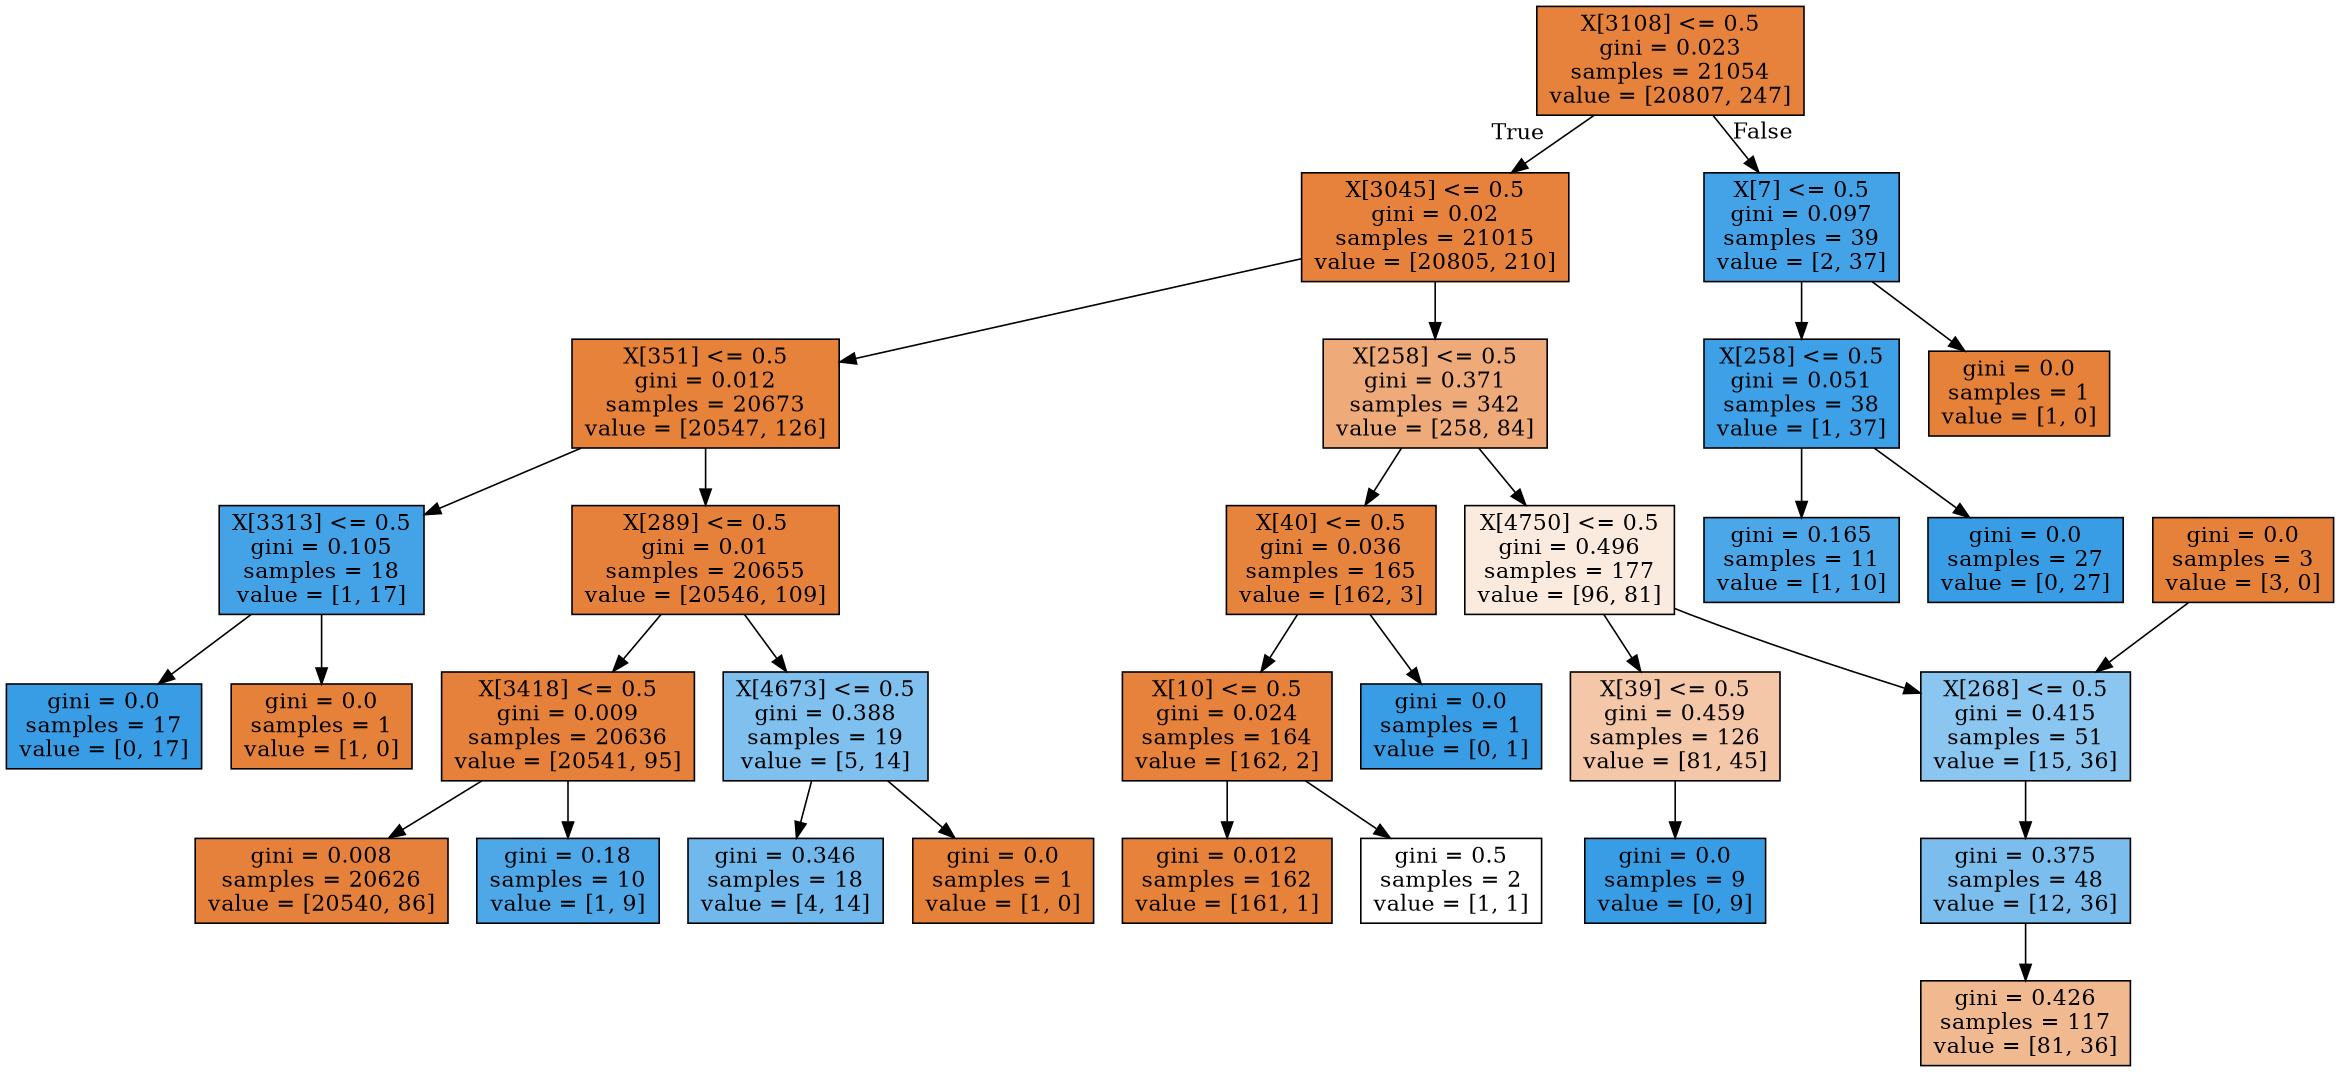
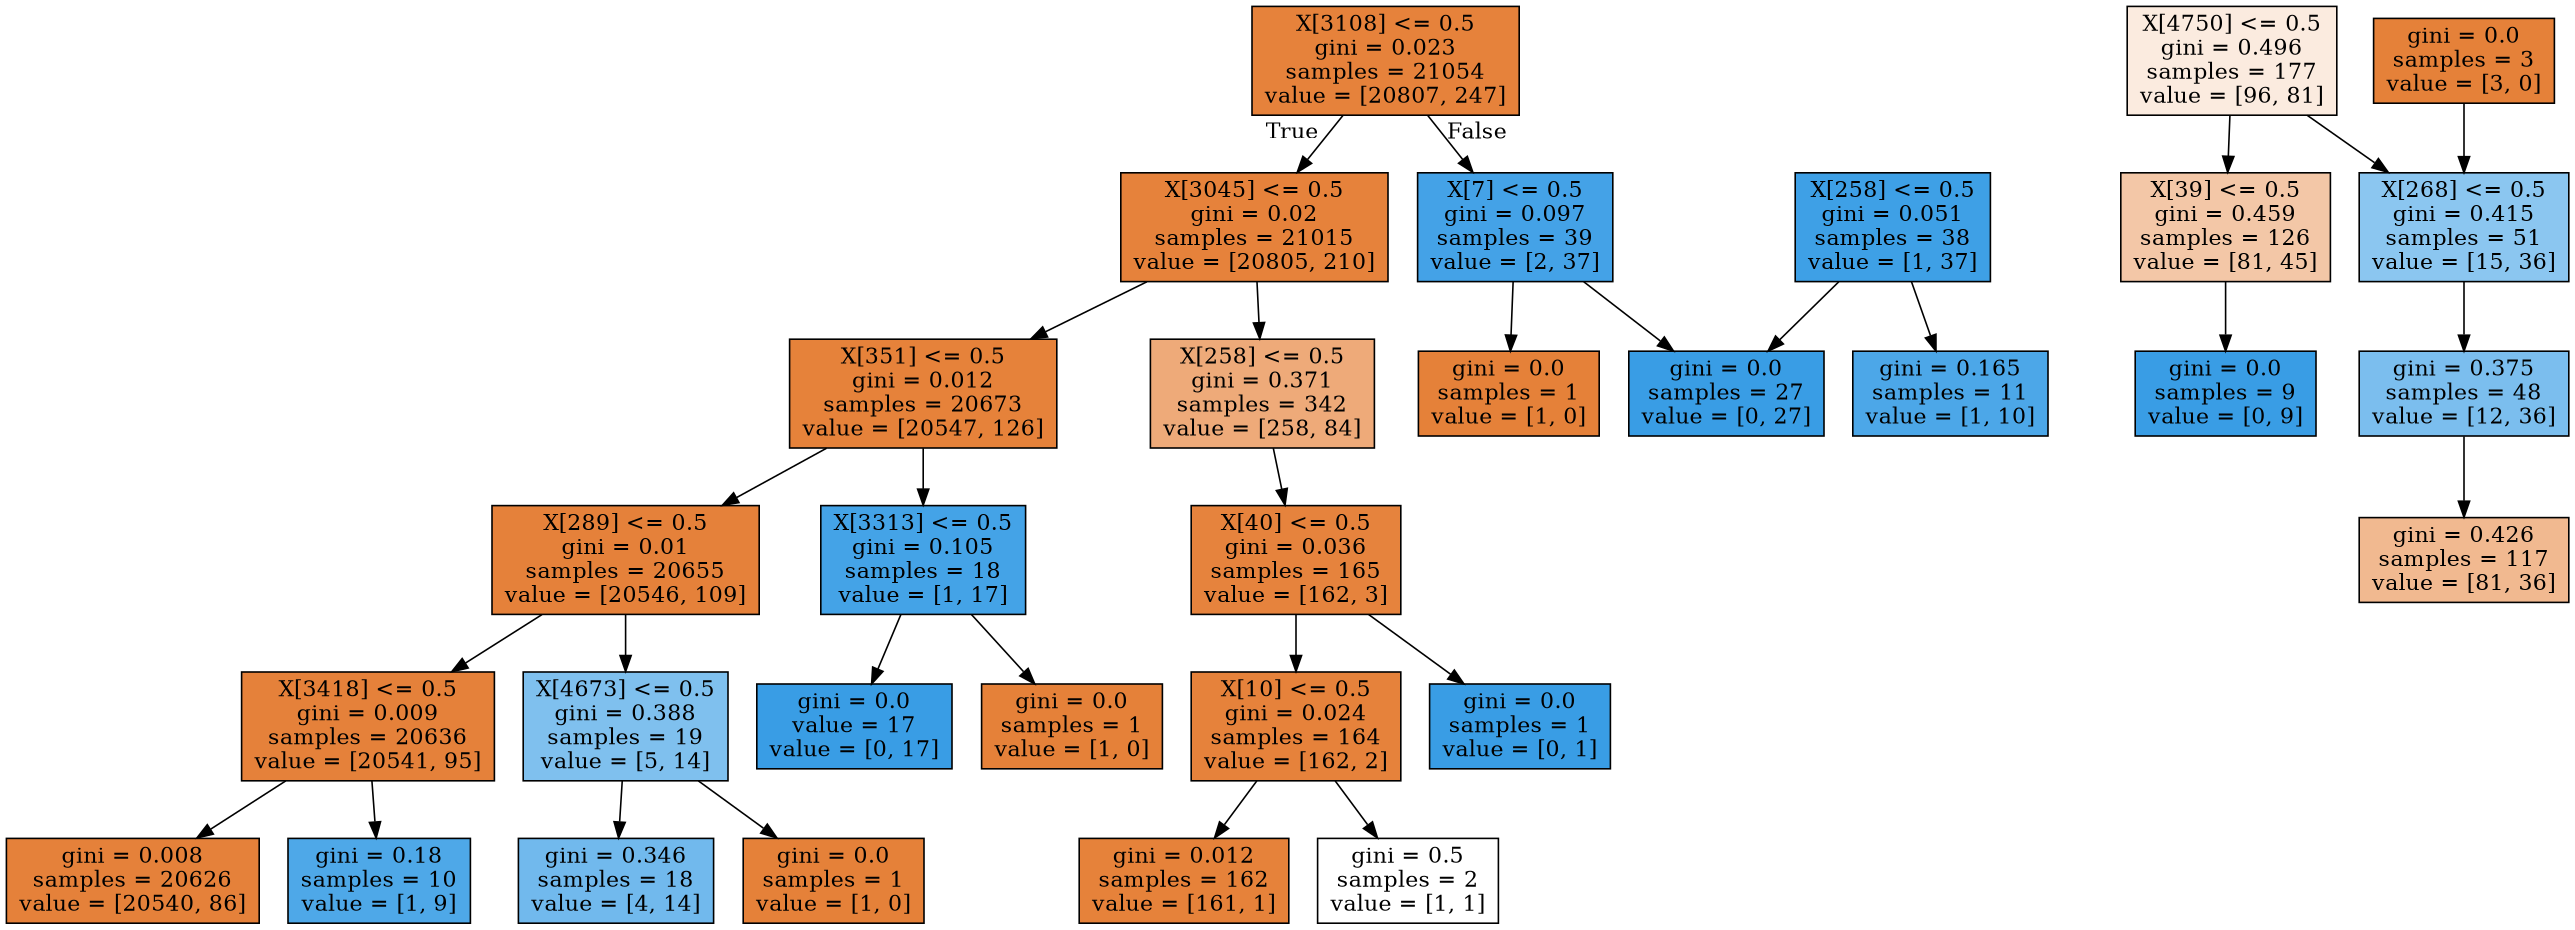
edge "X[7] <= 0.5 gini = 0.097 samples = 39 value = [2, 37]" -> "X[258] <= 0.5 gini = 0.051 samples = 38 value = [1, 37]": now "X[7] <= 0.5 gini = 0.097 samples = 39 value = [2, 37]" -> "gini = 0.0 samples = 27 value = [0, 27]"
edge "X[258] <= 0.5 gini = 0.371 samples = 342 value = [258, 84]" -> "X[4750] <= 0.5 gini = 0.496 samples = 177 value = [96, 81]": removed
node "gini = 0.0 samples = 17 value = [0, 17]": label "gini = 0.0 samples = 17 value = [0, 17]" -> "gini = 0.0 value = 17 value = [0, 17]"
